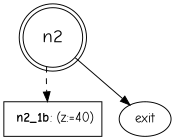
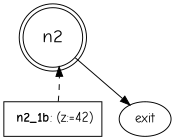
edge "n2" -> "n2_1b": reversed
node "n2_1b": text ": (z:=40)" -> ": (z:=42)"
